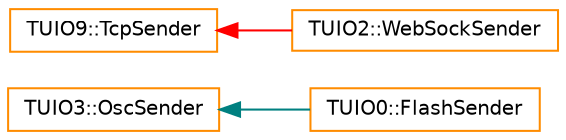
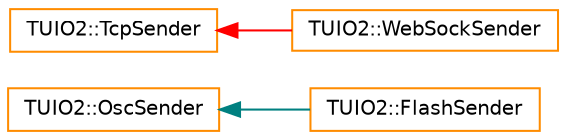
node "TUIO9::TcpSender": label "TUIO9::TcpSender" -> "TUIO2::TcpSender"
node "TUIO3::OscSender": label "TUIO3::OscSender" -> "TUIO2::OscSender"
node "TUIO0::FlashSender": label "TUIO0::FlashSender" -> "TUIO2::FlashSender"
